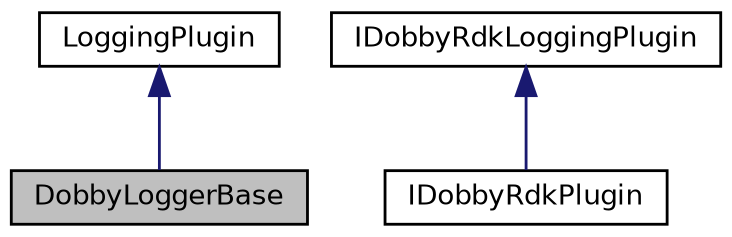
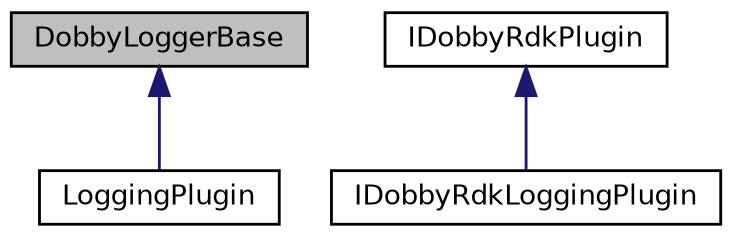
edge "DobbyLoggerBase" -> "LoggingPlugin": reversed
edge "IDobbyRdkPlugin" -> "IDobbyRdkLoggingPlugin": reversed
